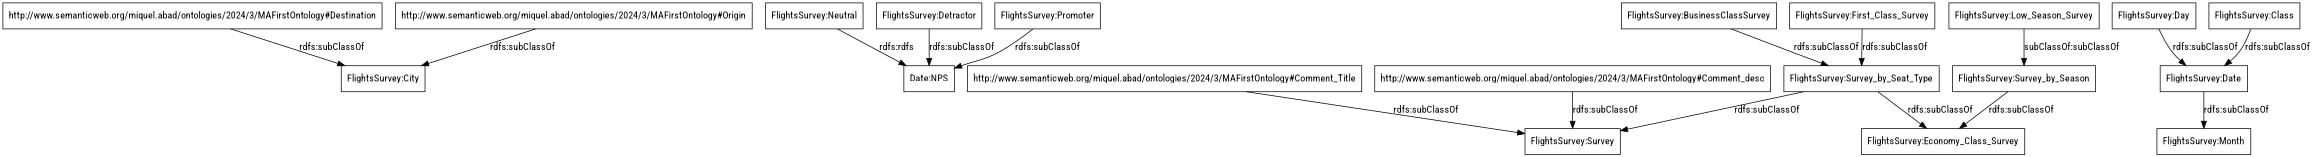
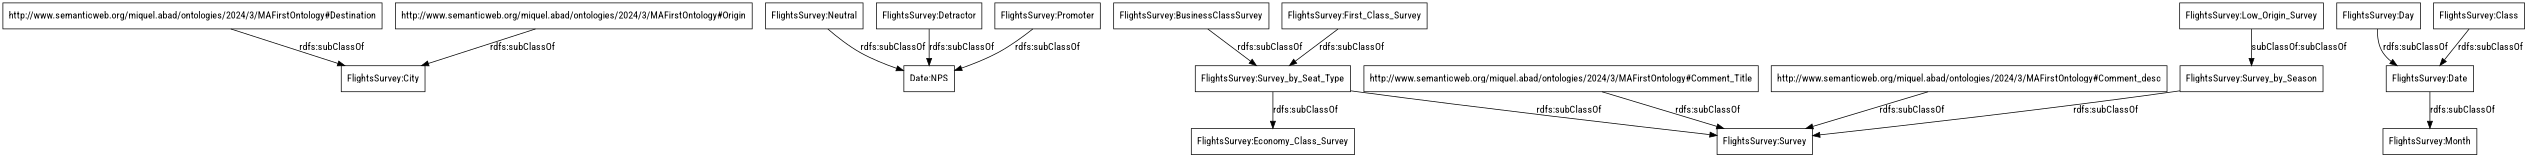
node "FlightsSurvey:Low_Season_Survey": label "FlightsSurvey:Low_Season_Survey" -> "FlightsSurvey:Low_Origin_Survey"
edge "FlightsSurvey:Neutral" -> "Date:NPS": label "rdfs:rdfs" -> "rdfs:subClassOf"
edge "FlightsSurvey:Survey_by_Season" -> "FlightsSurvey:Economy_Class_Survey": now "FlightsSurvey:Survey_by_Season" -> "FlightsSurvey:Survey"
